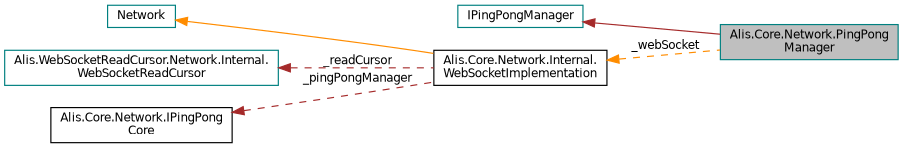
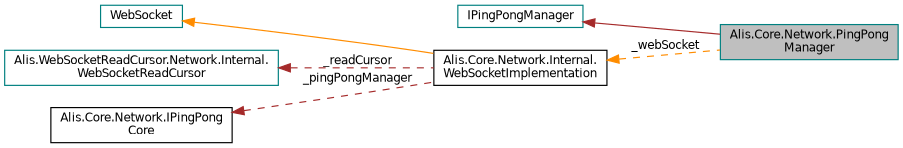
node "Network": label "Network" -> "WebSocket"
